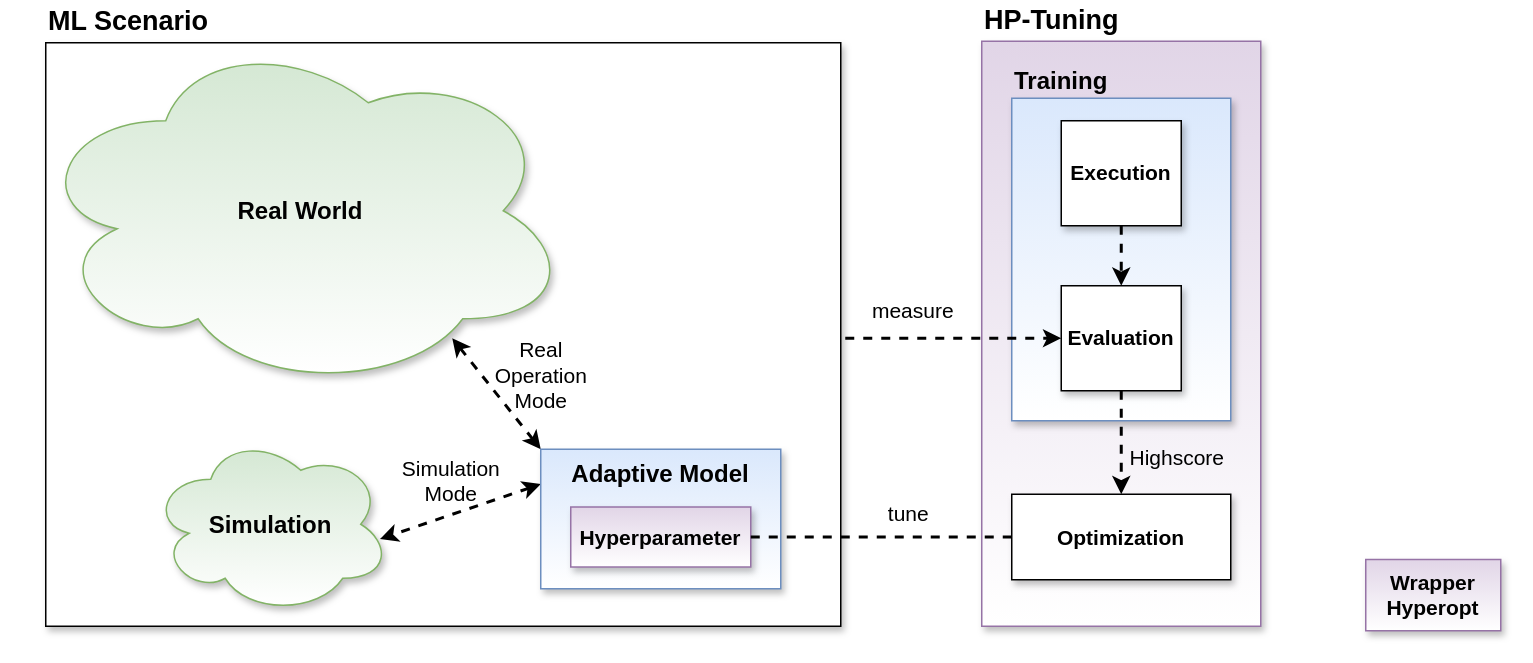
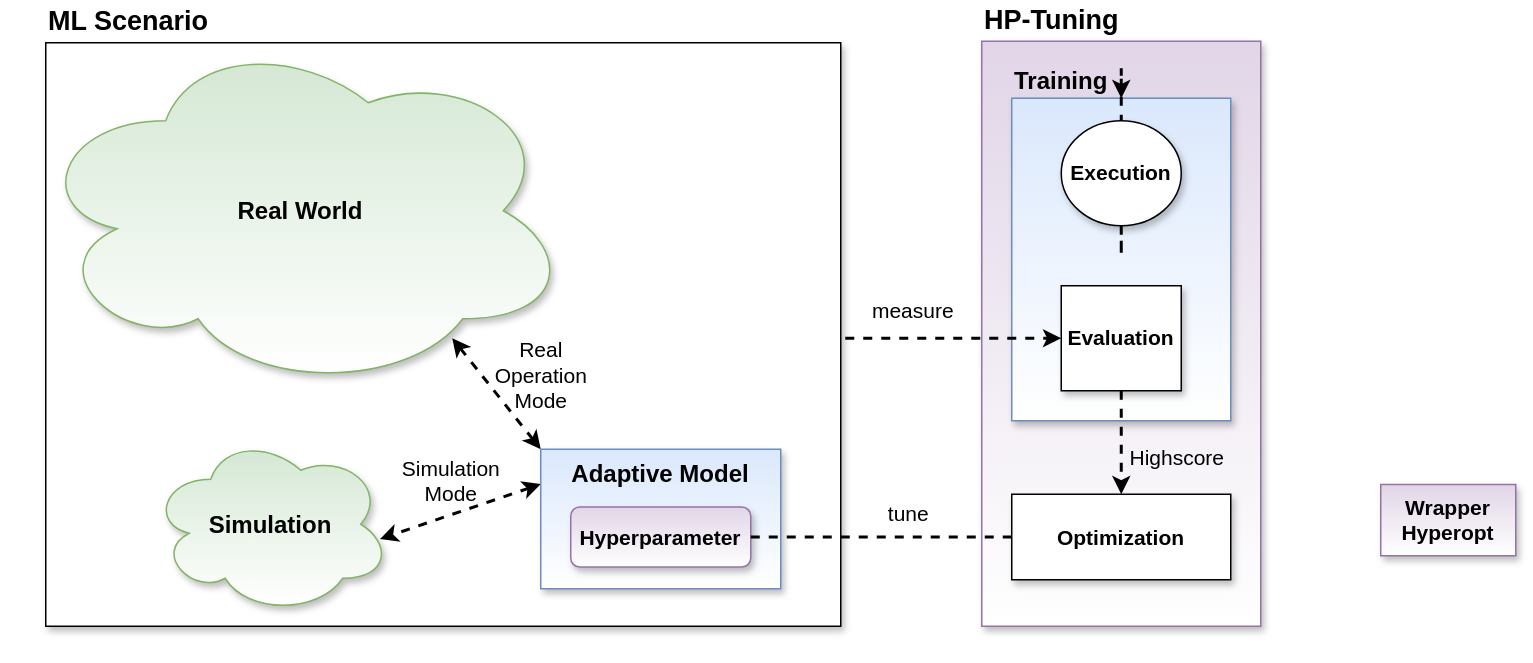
node "Execution": shape rectangle -> ellipse
edge "Execution" -> "Evaluation": now "Execution" -> "Training"
node "Hyperparameter": shape rectangle -> rounded rectangle
node "WrapperHyperopt": moved (1433, 595) -> (1448, 520)
